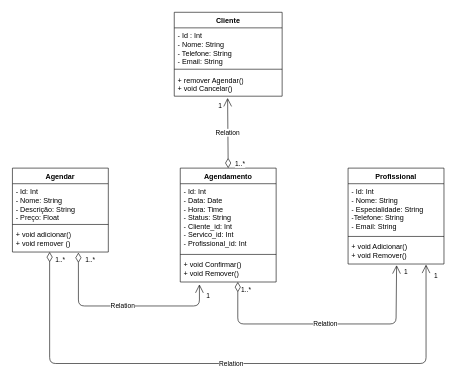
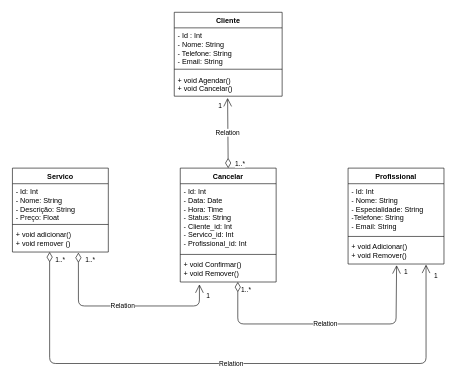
node "+ remover Agendar() + void Cancelar()": label "+ remover Agendar() + void Cancelar()" -> "+ void Agendar() + void Cancelar()"
node "Agendar": label "Agendar" -> "Servico"
node "Agendamento": label "Agendamento" -> "Cancelar"
